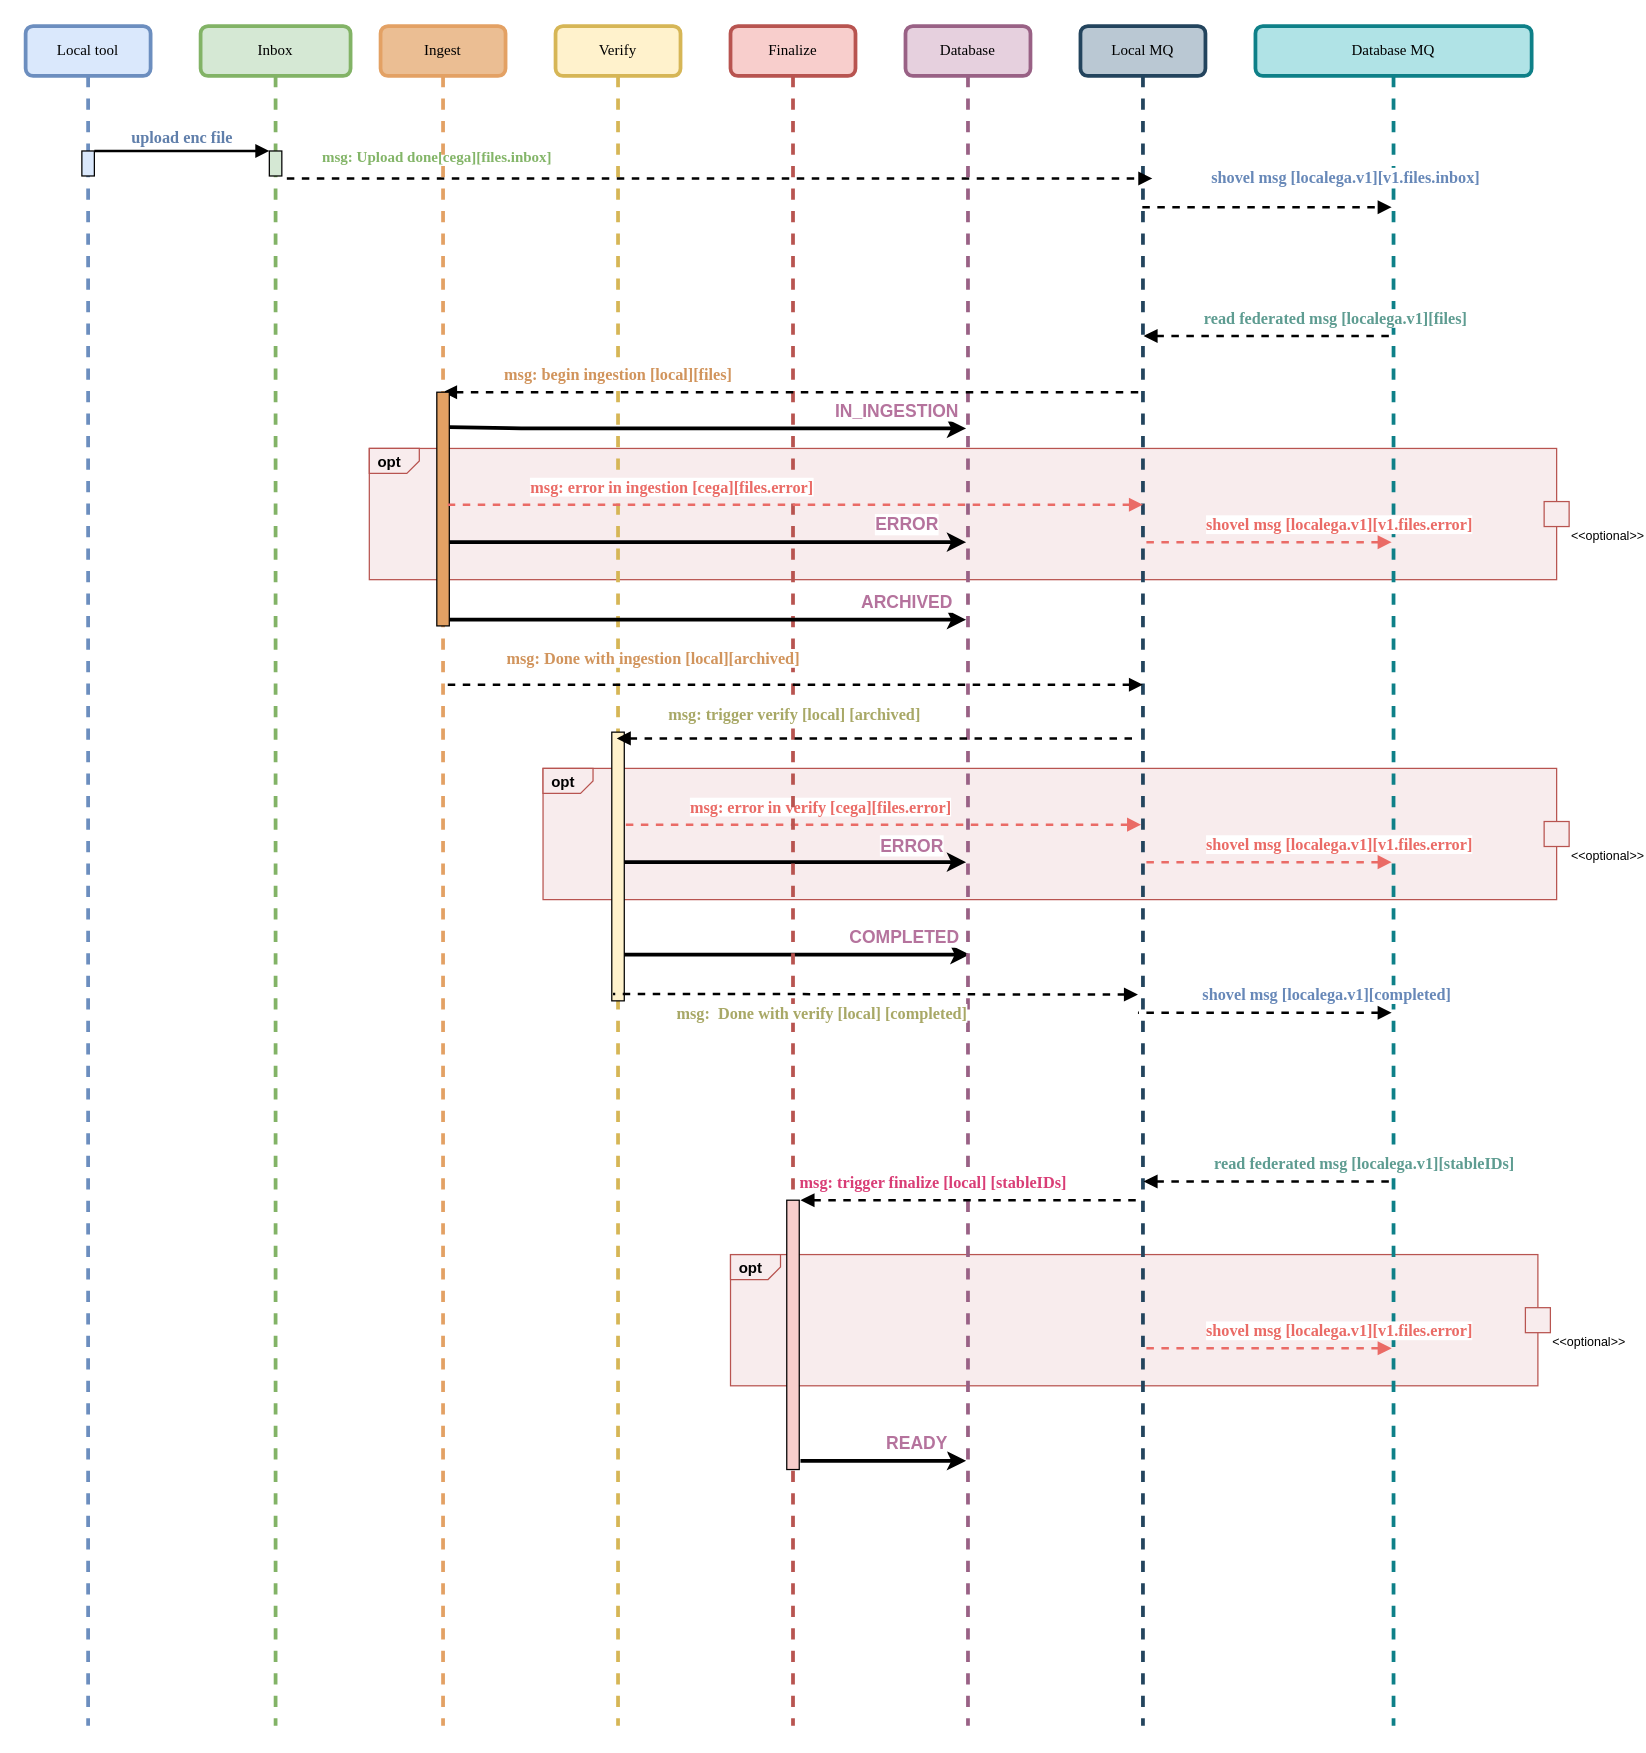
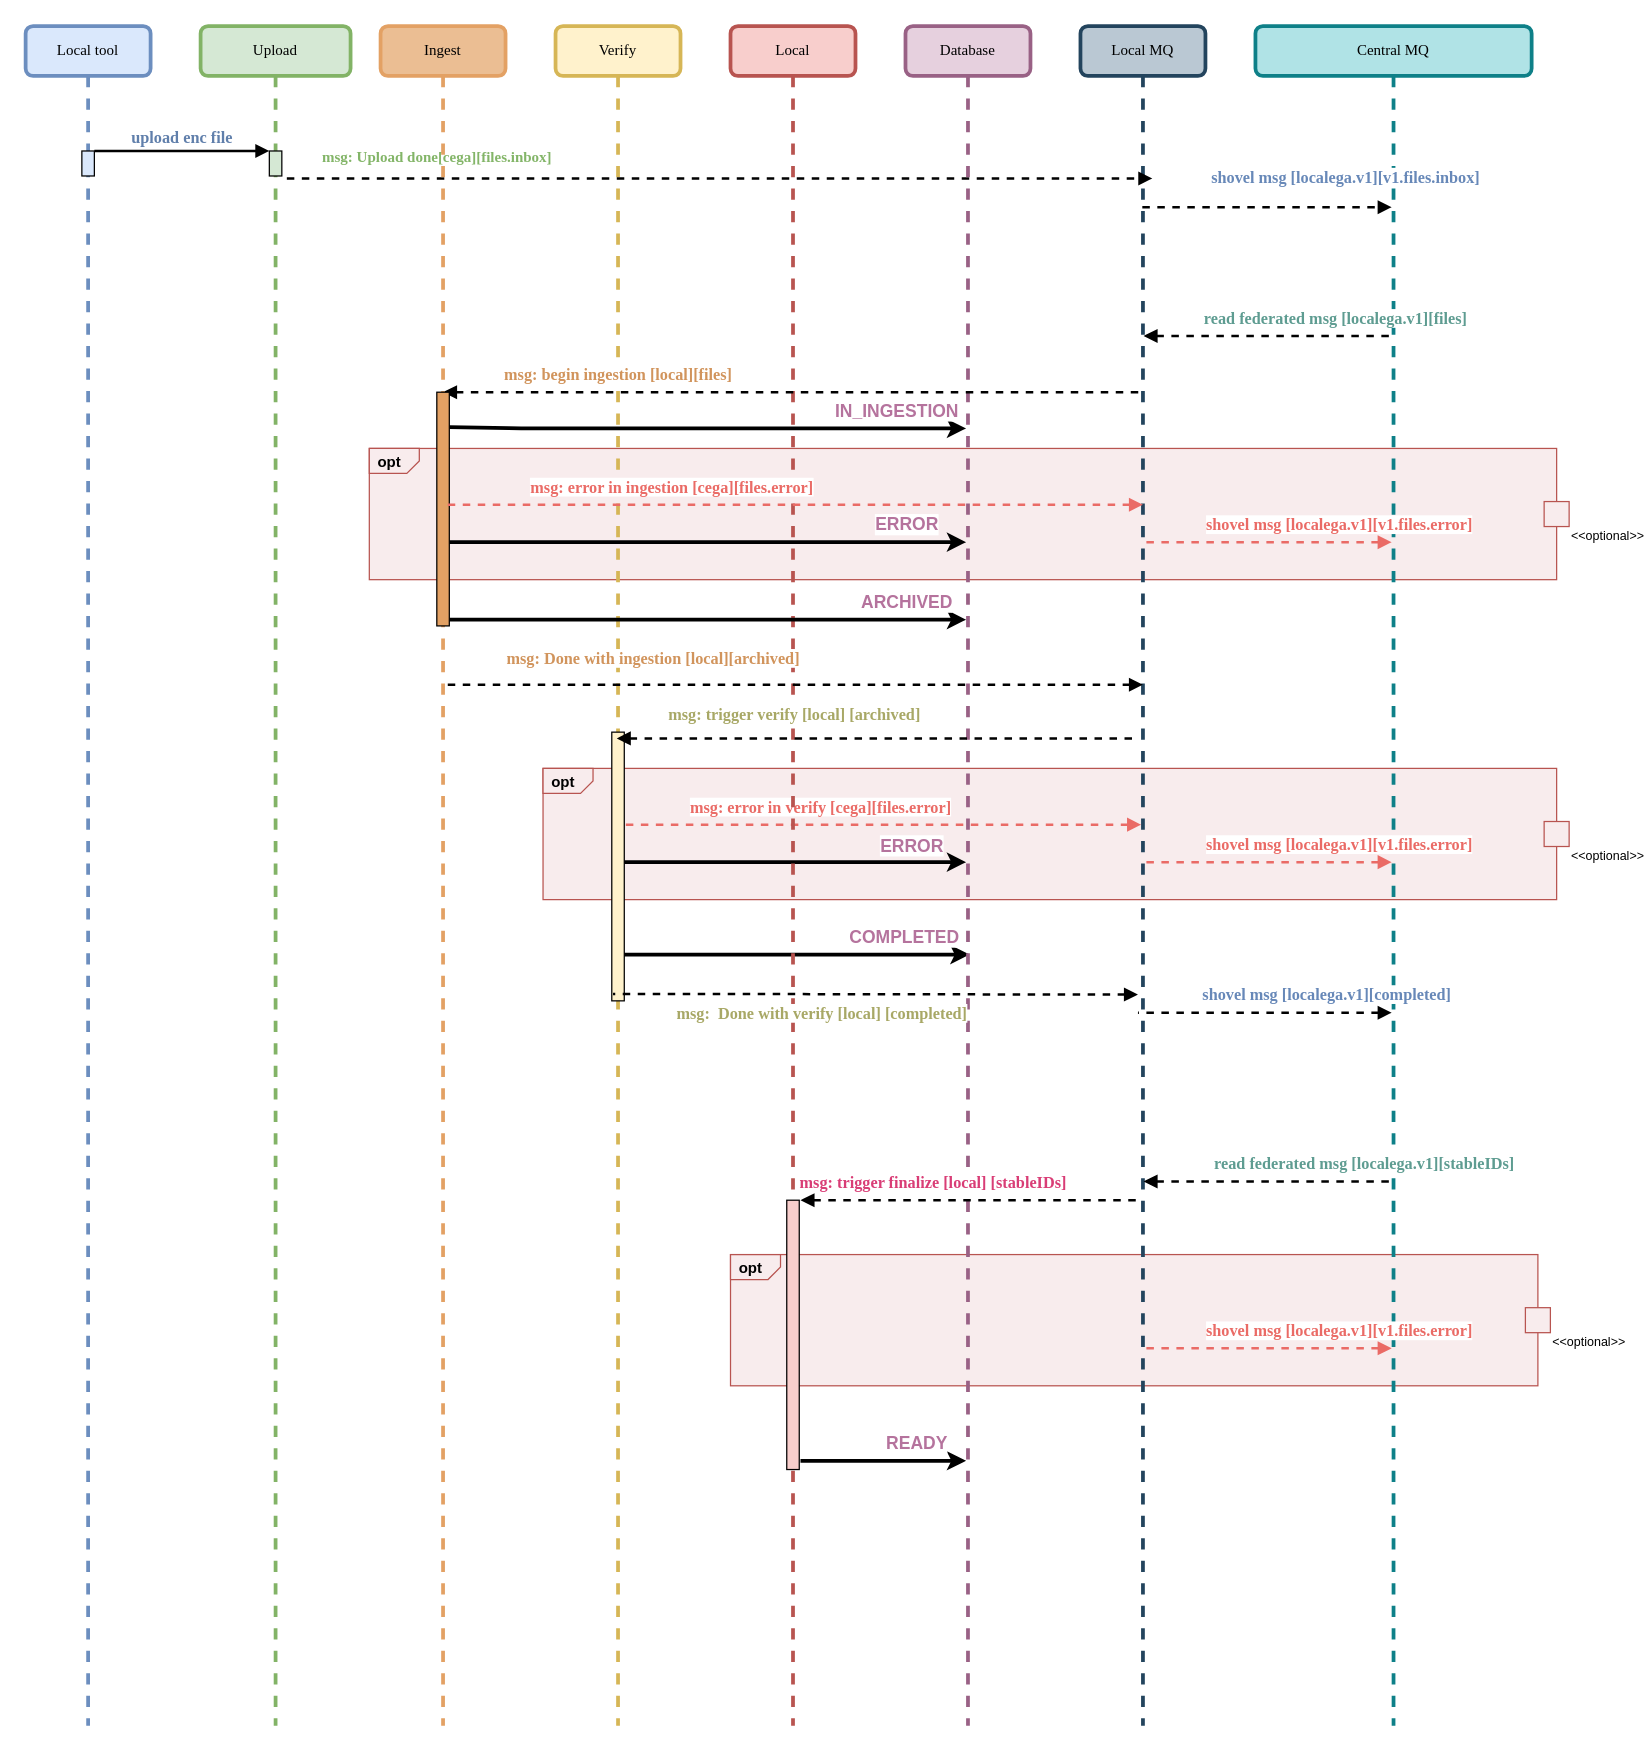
node "Inbox": label "Inbox" -> "Upload"
node "Finalize": label "Finalize" -> "Local"
node "Database MQ": label "Database MQ" -> "Central MQ"
